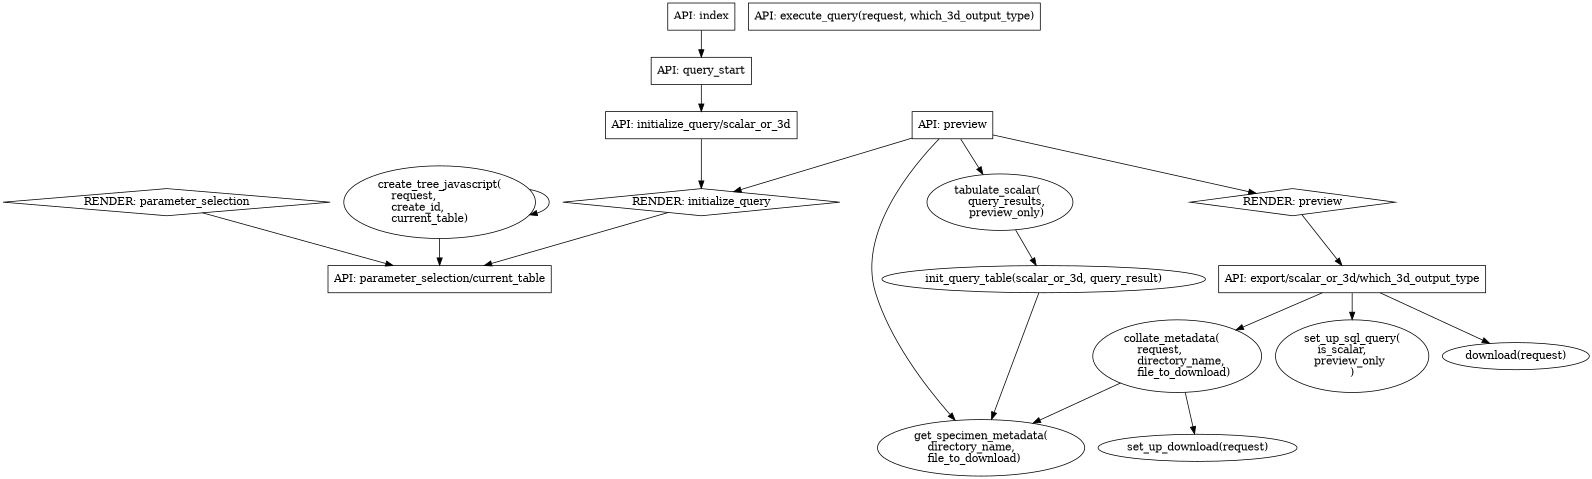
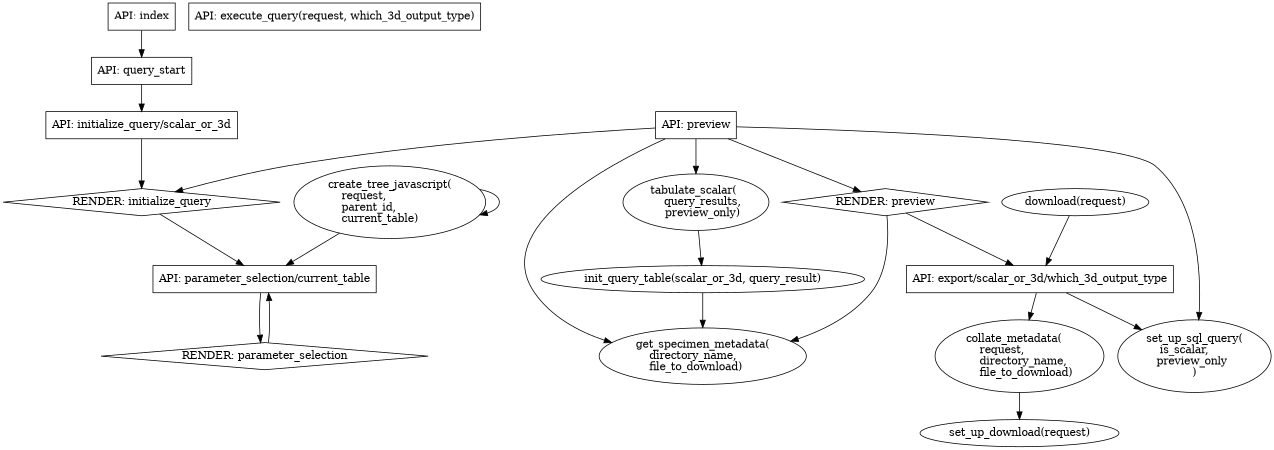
edge "API: preview" -> "set_up_sql_query( is_scalar, preview_only )": added
node "create_tree_javascript( request, create_id, current_table)": label "create_tree_javascript( request, create_id, current_table)" -> "create_tree_javascript( request, parent_id, current_table)"
edge "API: parameter_selection/current_table" -> "RENDER: parameter_selection": added
edge "API: export/scalar_or_3d/which_3d_output_type" -> "download(request)": reversed
edge "collate_metadata( request, directory_name, file_to_download)" -> "get_specimen_metadata( directory_name, file_to_download)": now "RENDER: preview" -> "get_specimen_metadata( directory_name, file_to_download)"
